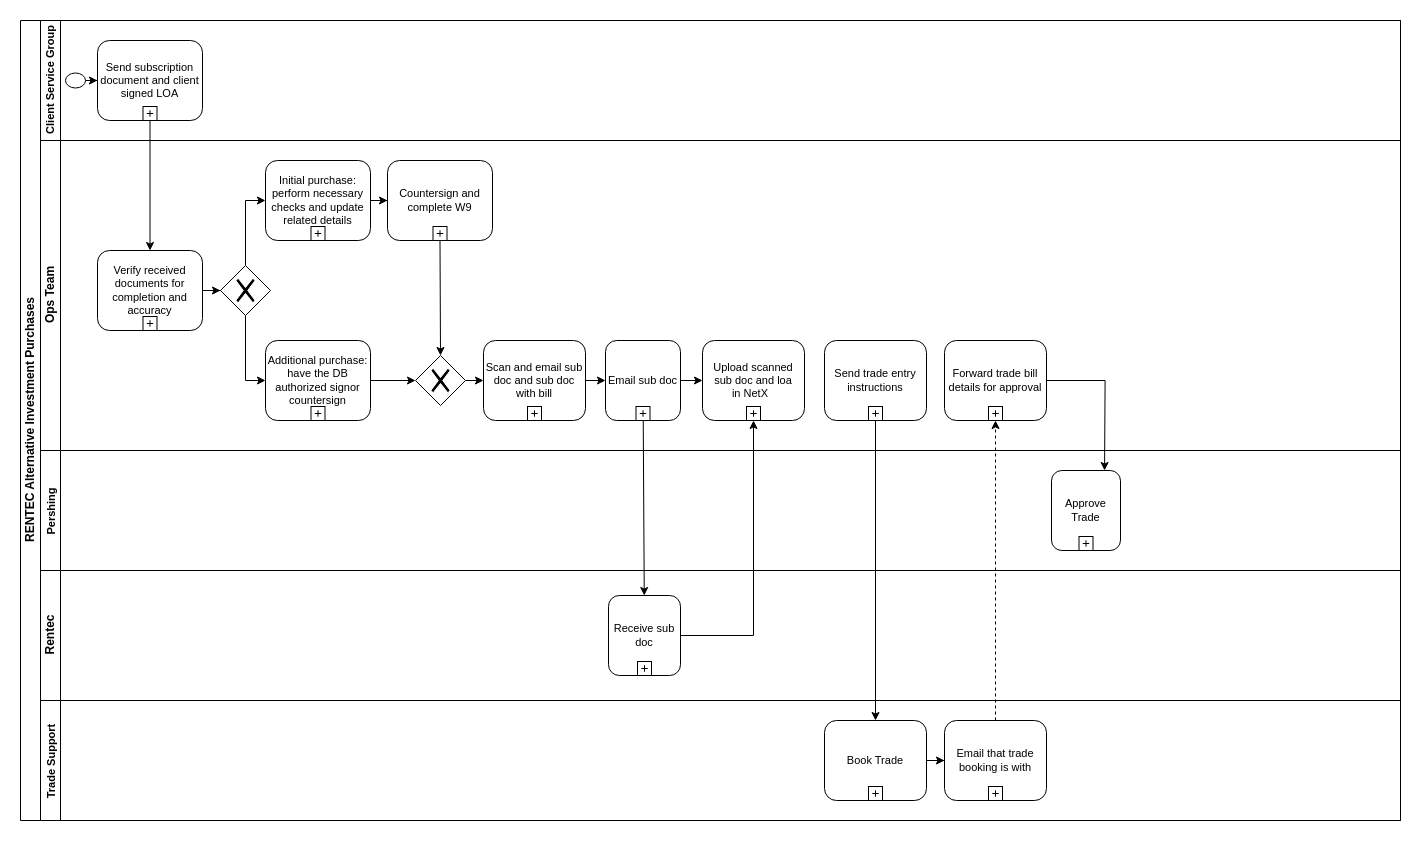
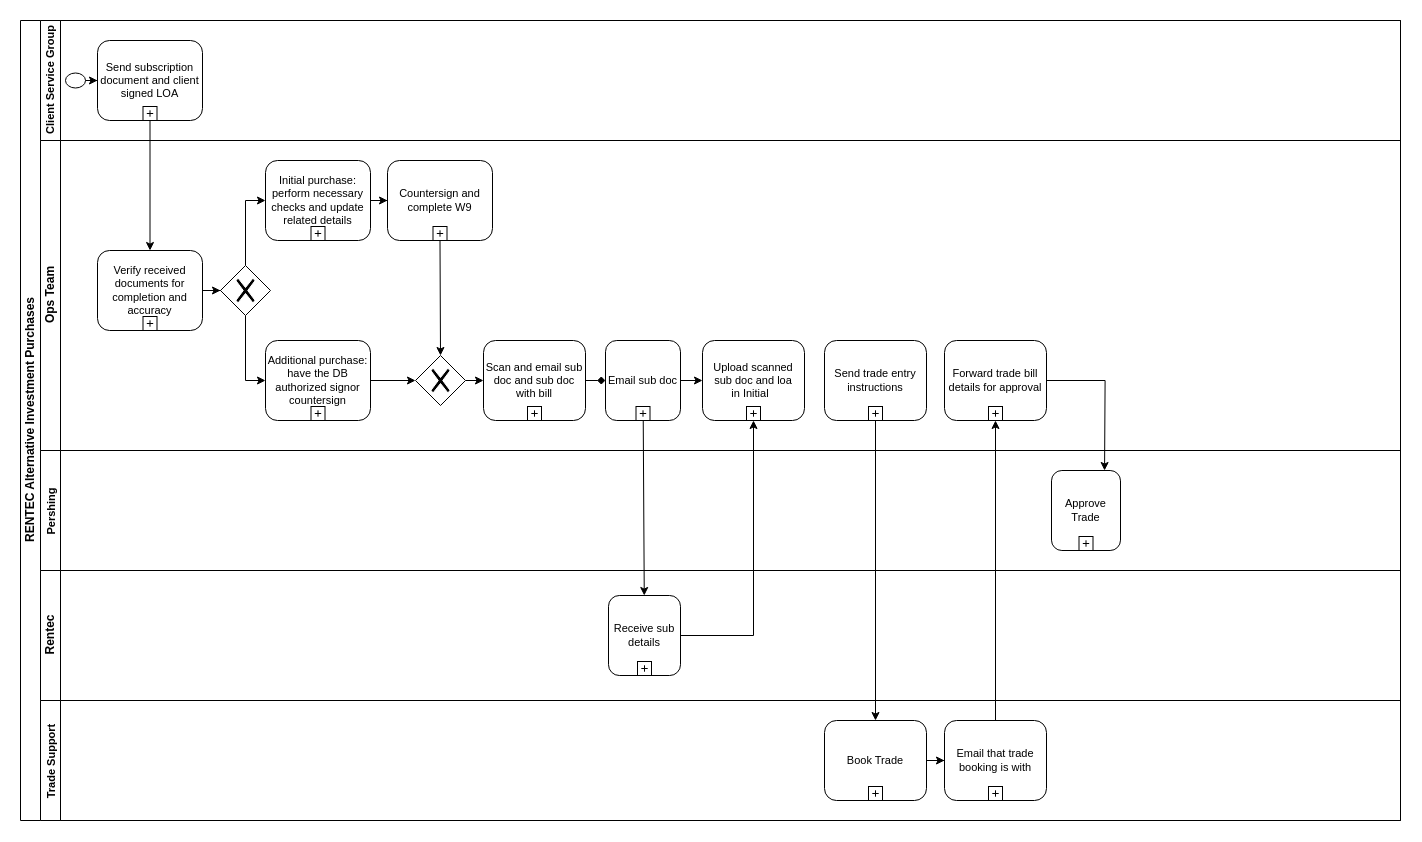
edge "Scan and email sub doc and sub doc with bill" -> "Email sub doc": arrowhead classic -> diamond
node "Upload scanned sub doc and loa in NetX": label "Upload scanned sub doc and loa in NetX" -> "Upload scanned sub doc and loa in Initial"
edge "Email that trade booking is with" -> "Forward trade bill details for approval": style dashed -> solid
node "Receive sub doc": label "Receive sub doc" -> "Receive sub details"
